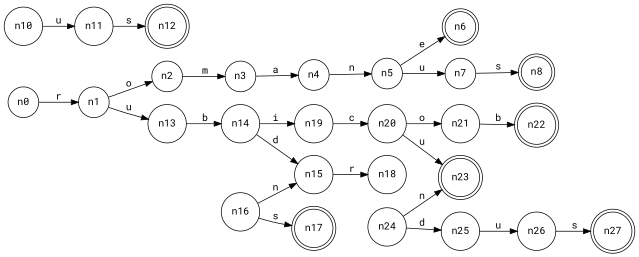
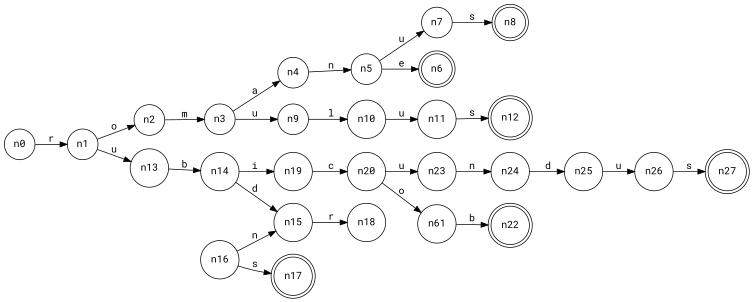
node "n9": added
node "n21": label "n21" -> "n61"
node "n23": shape doublecircle -> circle
edge "n24" -> "n23": reversed
